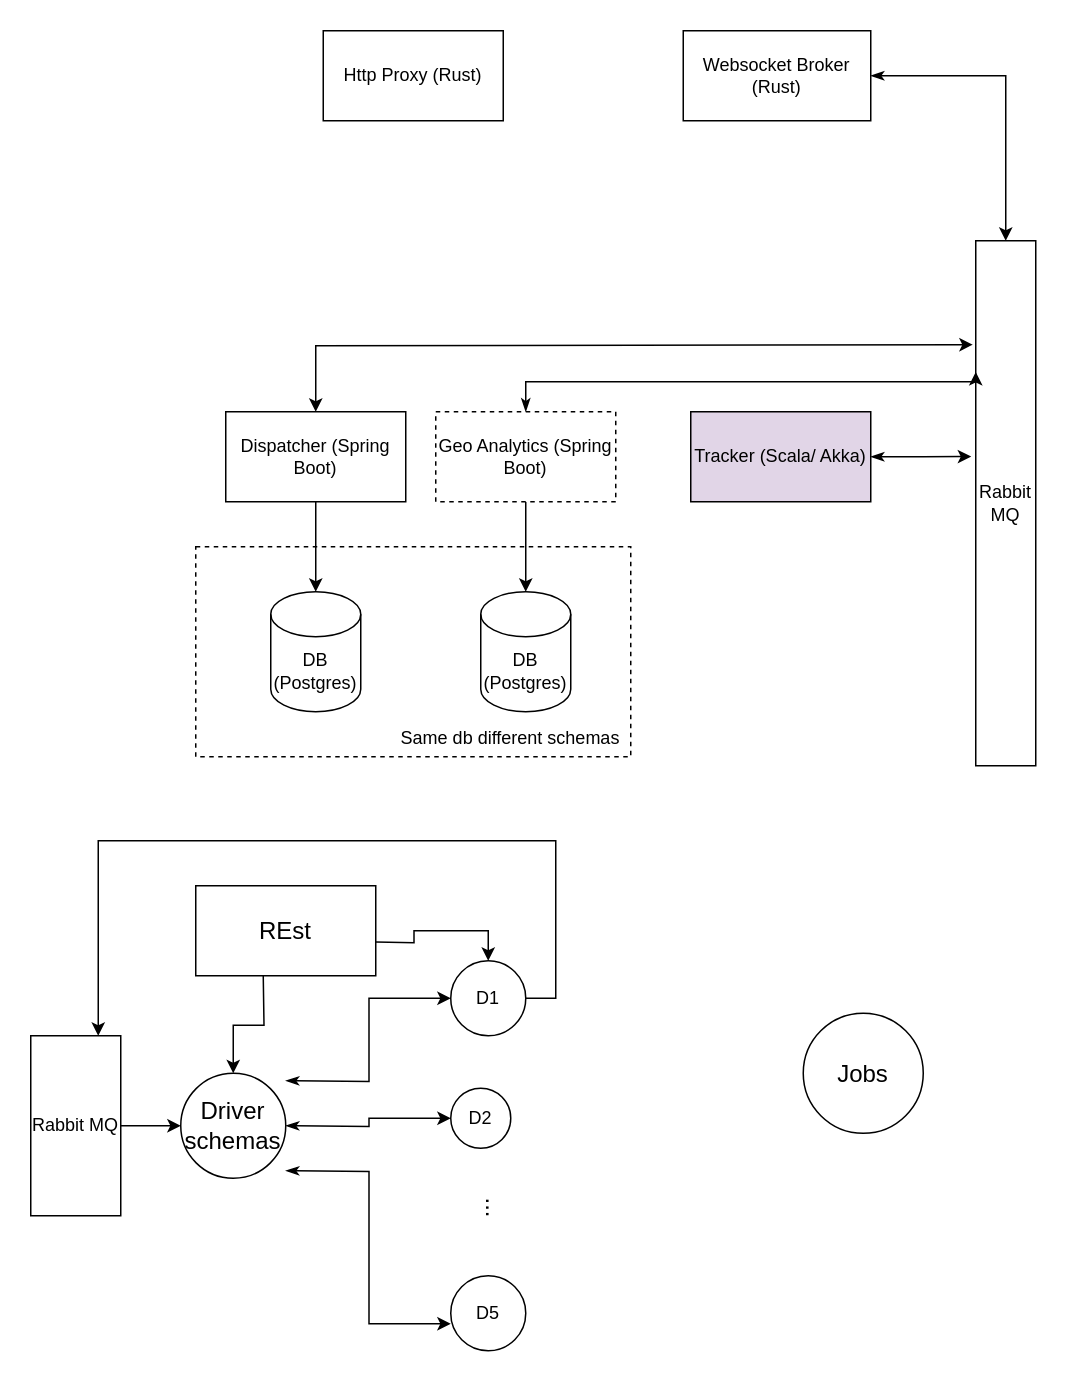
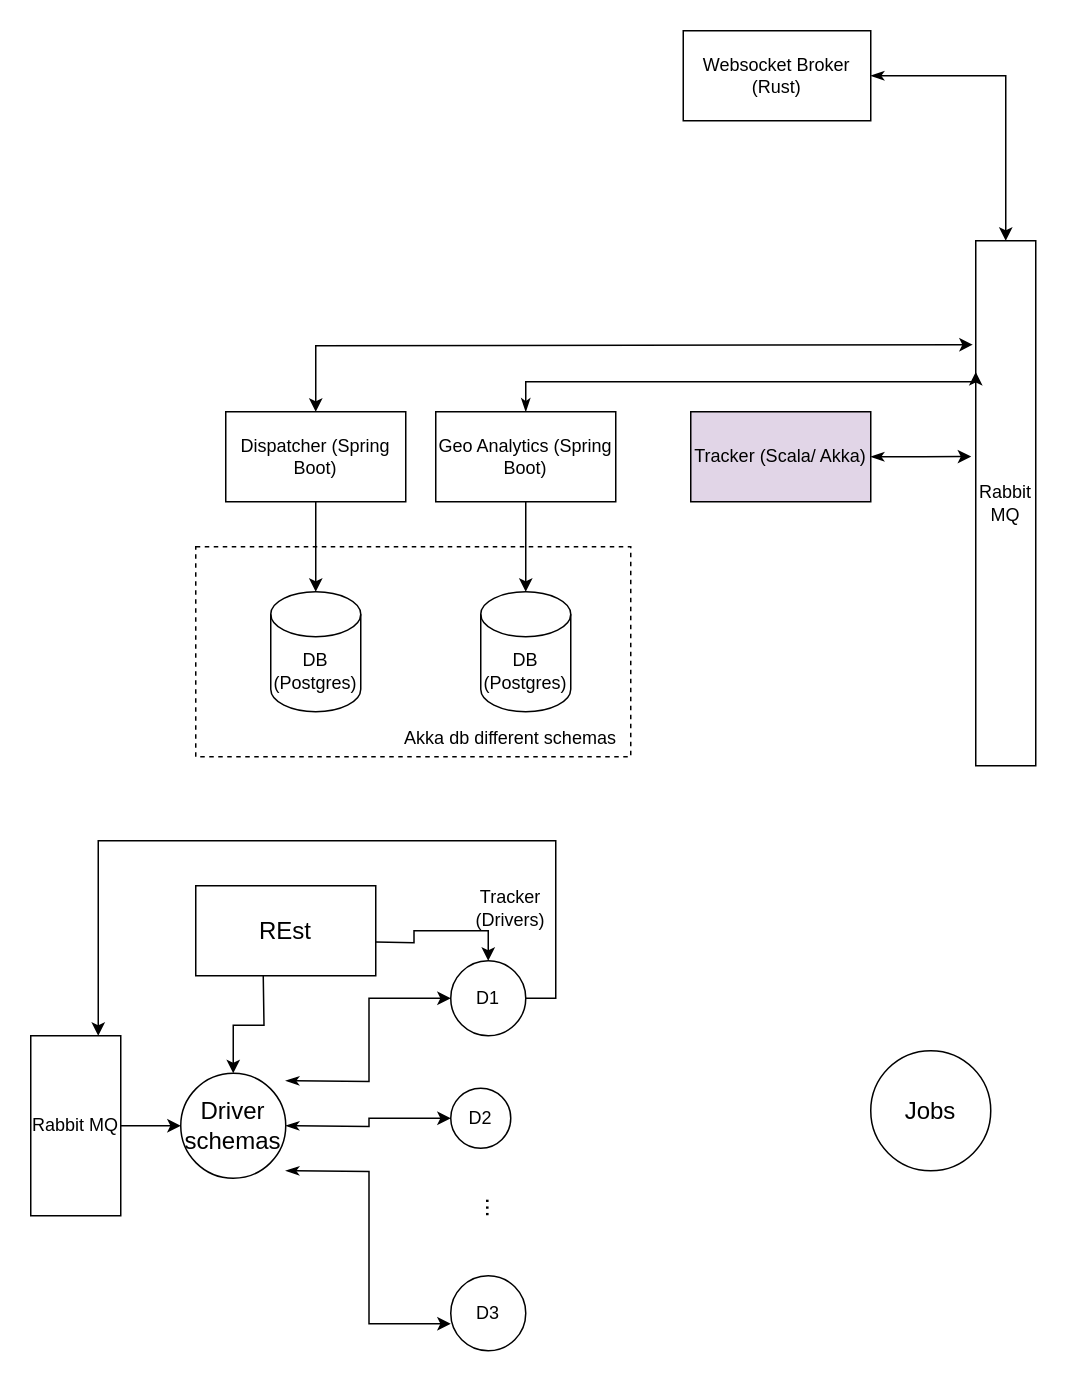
node "Http Proxy (Rust)": removed
node "Geo Analytics (Spring Boot)": style dashed -> solid
node "Same db different schemas": label "Same db different schemas" -> "Akka db different schemas"
node "Tracker (Drivers)": added
node "Jobs": moved (863, 1073) -> (931, 1111)
node "D5": label "D5" -> "D3"
